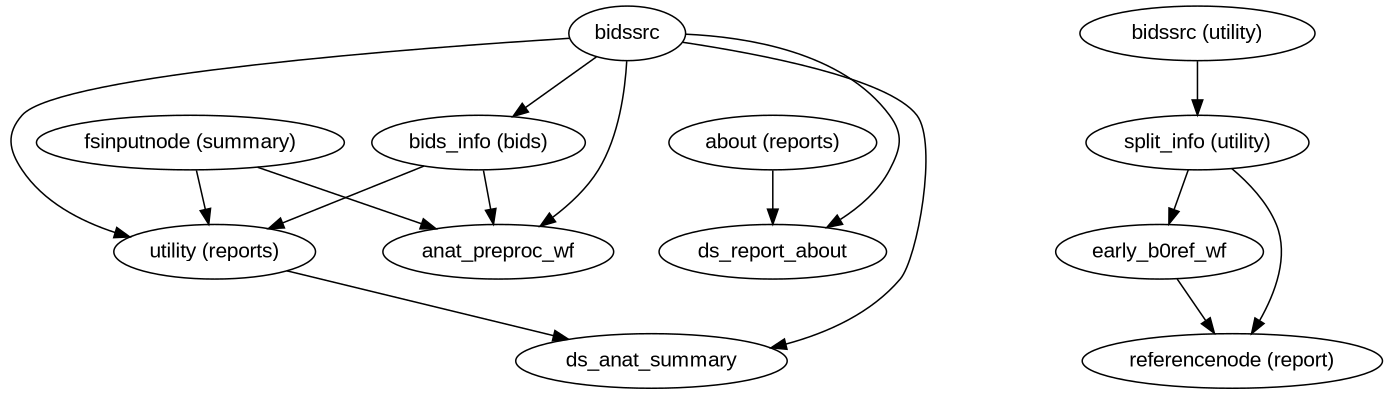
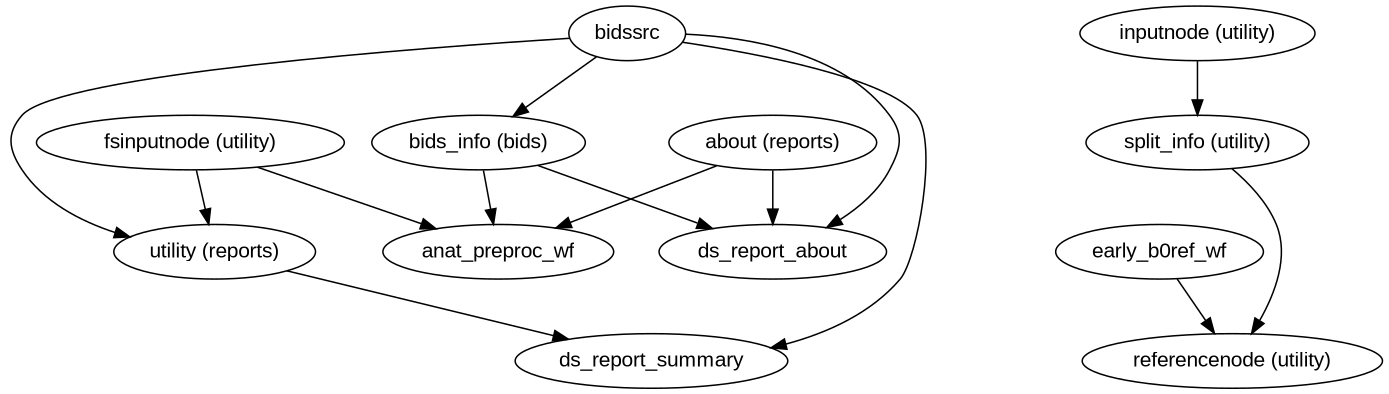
node "bidssrc (utility)": label "bidssrc (utility)" -> "inputnode (utility)"
node "fsinputnode (summary)": label "fsinputnode (summary)" -> "fsinputnode (utility)"
edge "bidssrc" -> "anat_preproc_wf": now "about (reports)" -> "anat_preproc_wf"
edge "split_info (utility)" -> "early_b0ref_wf": removed
edge "bids_info (bids)" -> "utility (reports)": now "bids_info (bids)" -> "ds_report_about"
node "ds_anat_summary": label "ds_anat_summary" -> "ds_report_summary"
node "referencenode (report)": label "referencenode (report)" -> "referencenode (utility)"
